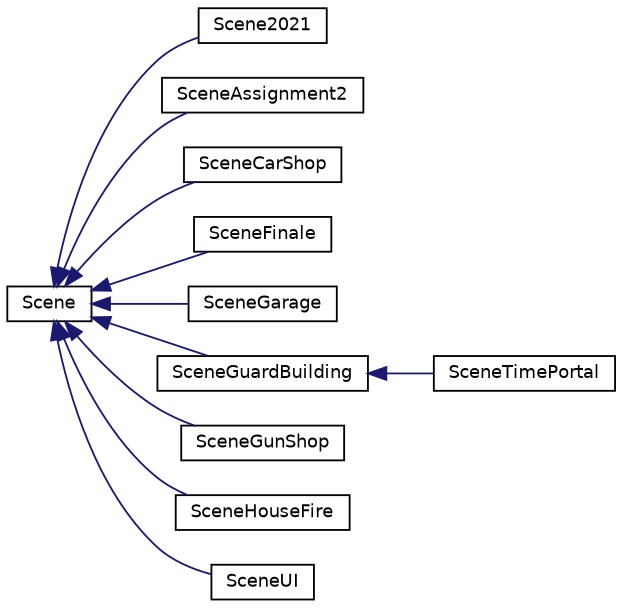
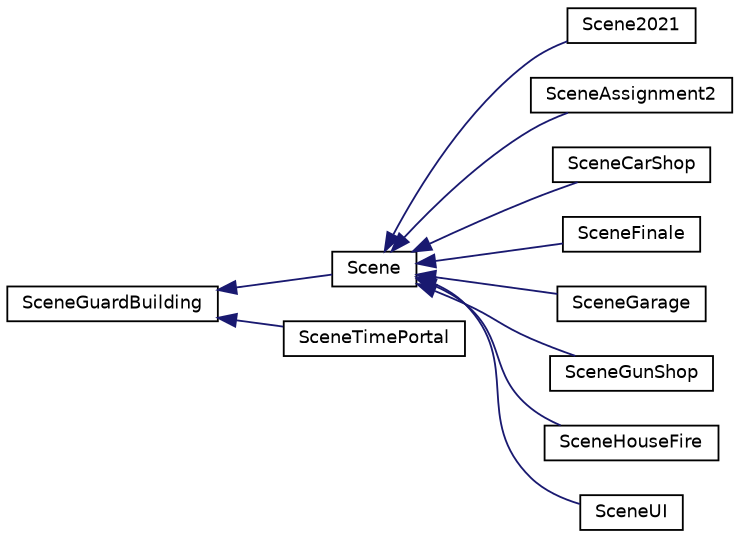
edge "SceneGuardBuilding" -> "Scene": reversed
